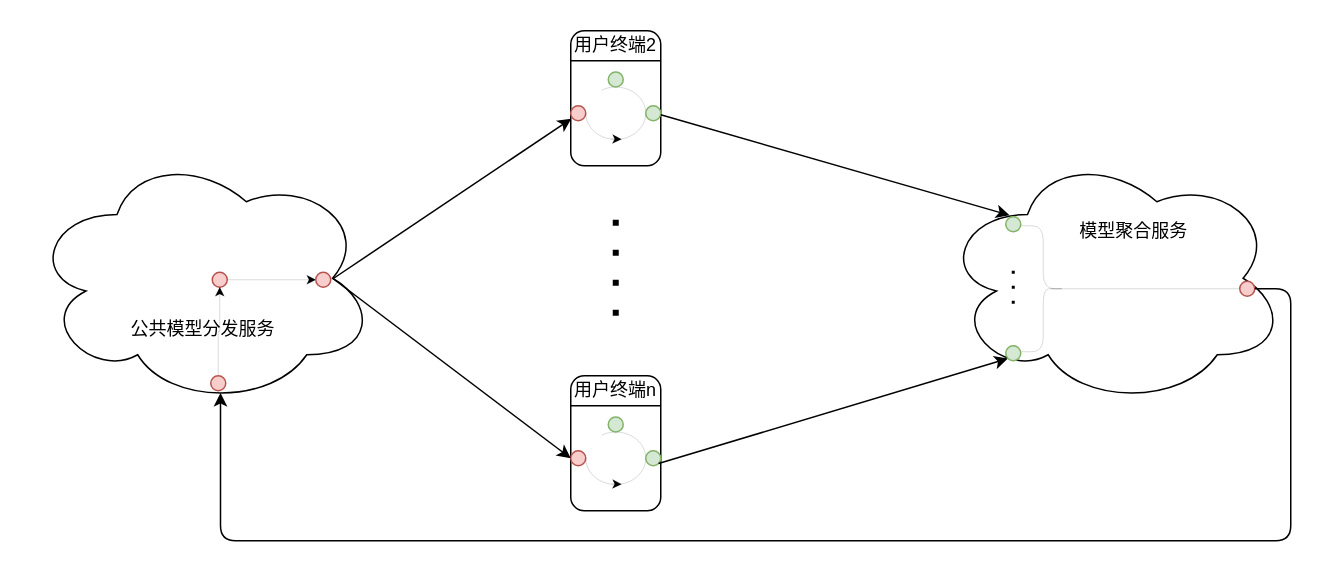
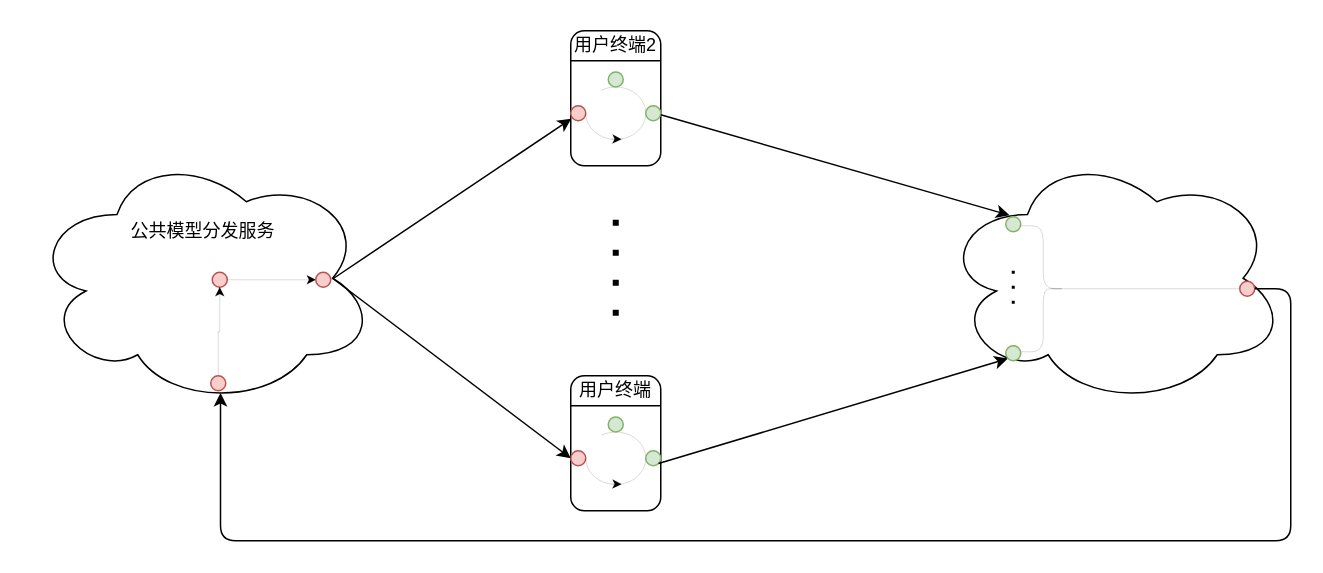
node "模型聚合服务": removed
node "公共模型分发服务": moved (203, 329) -> (203, 232)
node "用户终端n": label "用户终端n" -> "用户终端"
